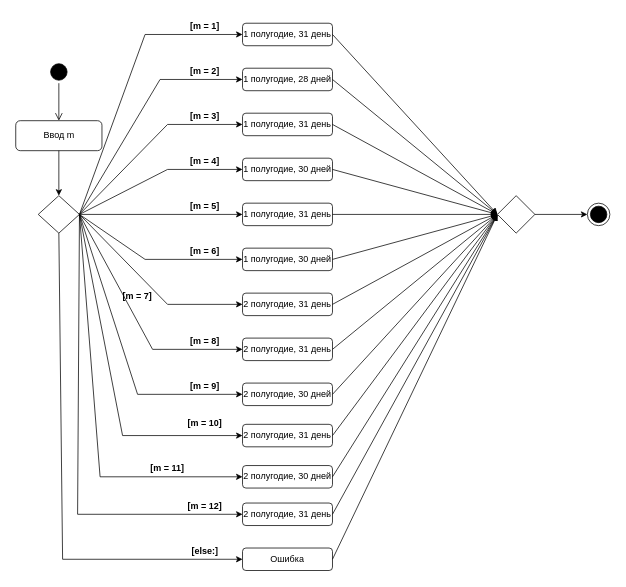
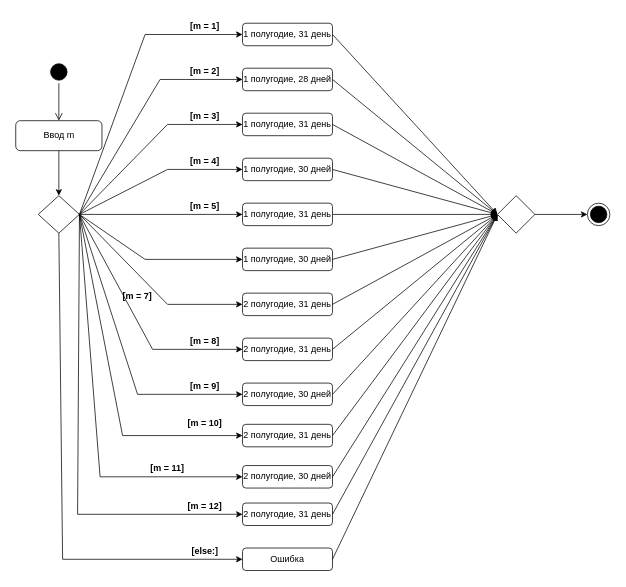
node "[m = 6]": removed
